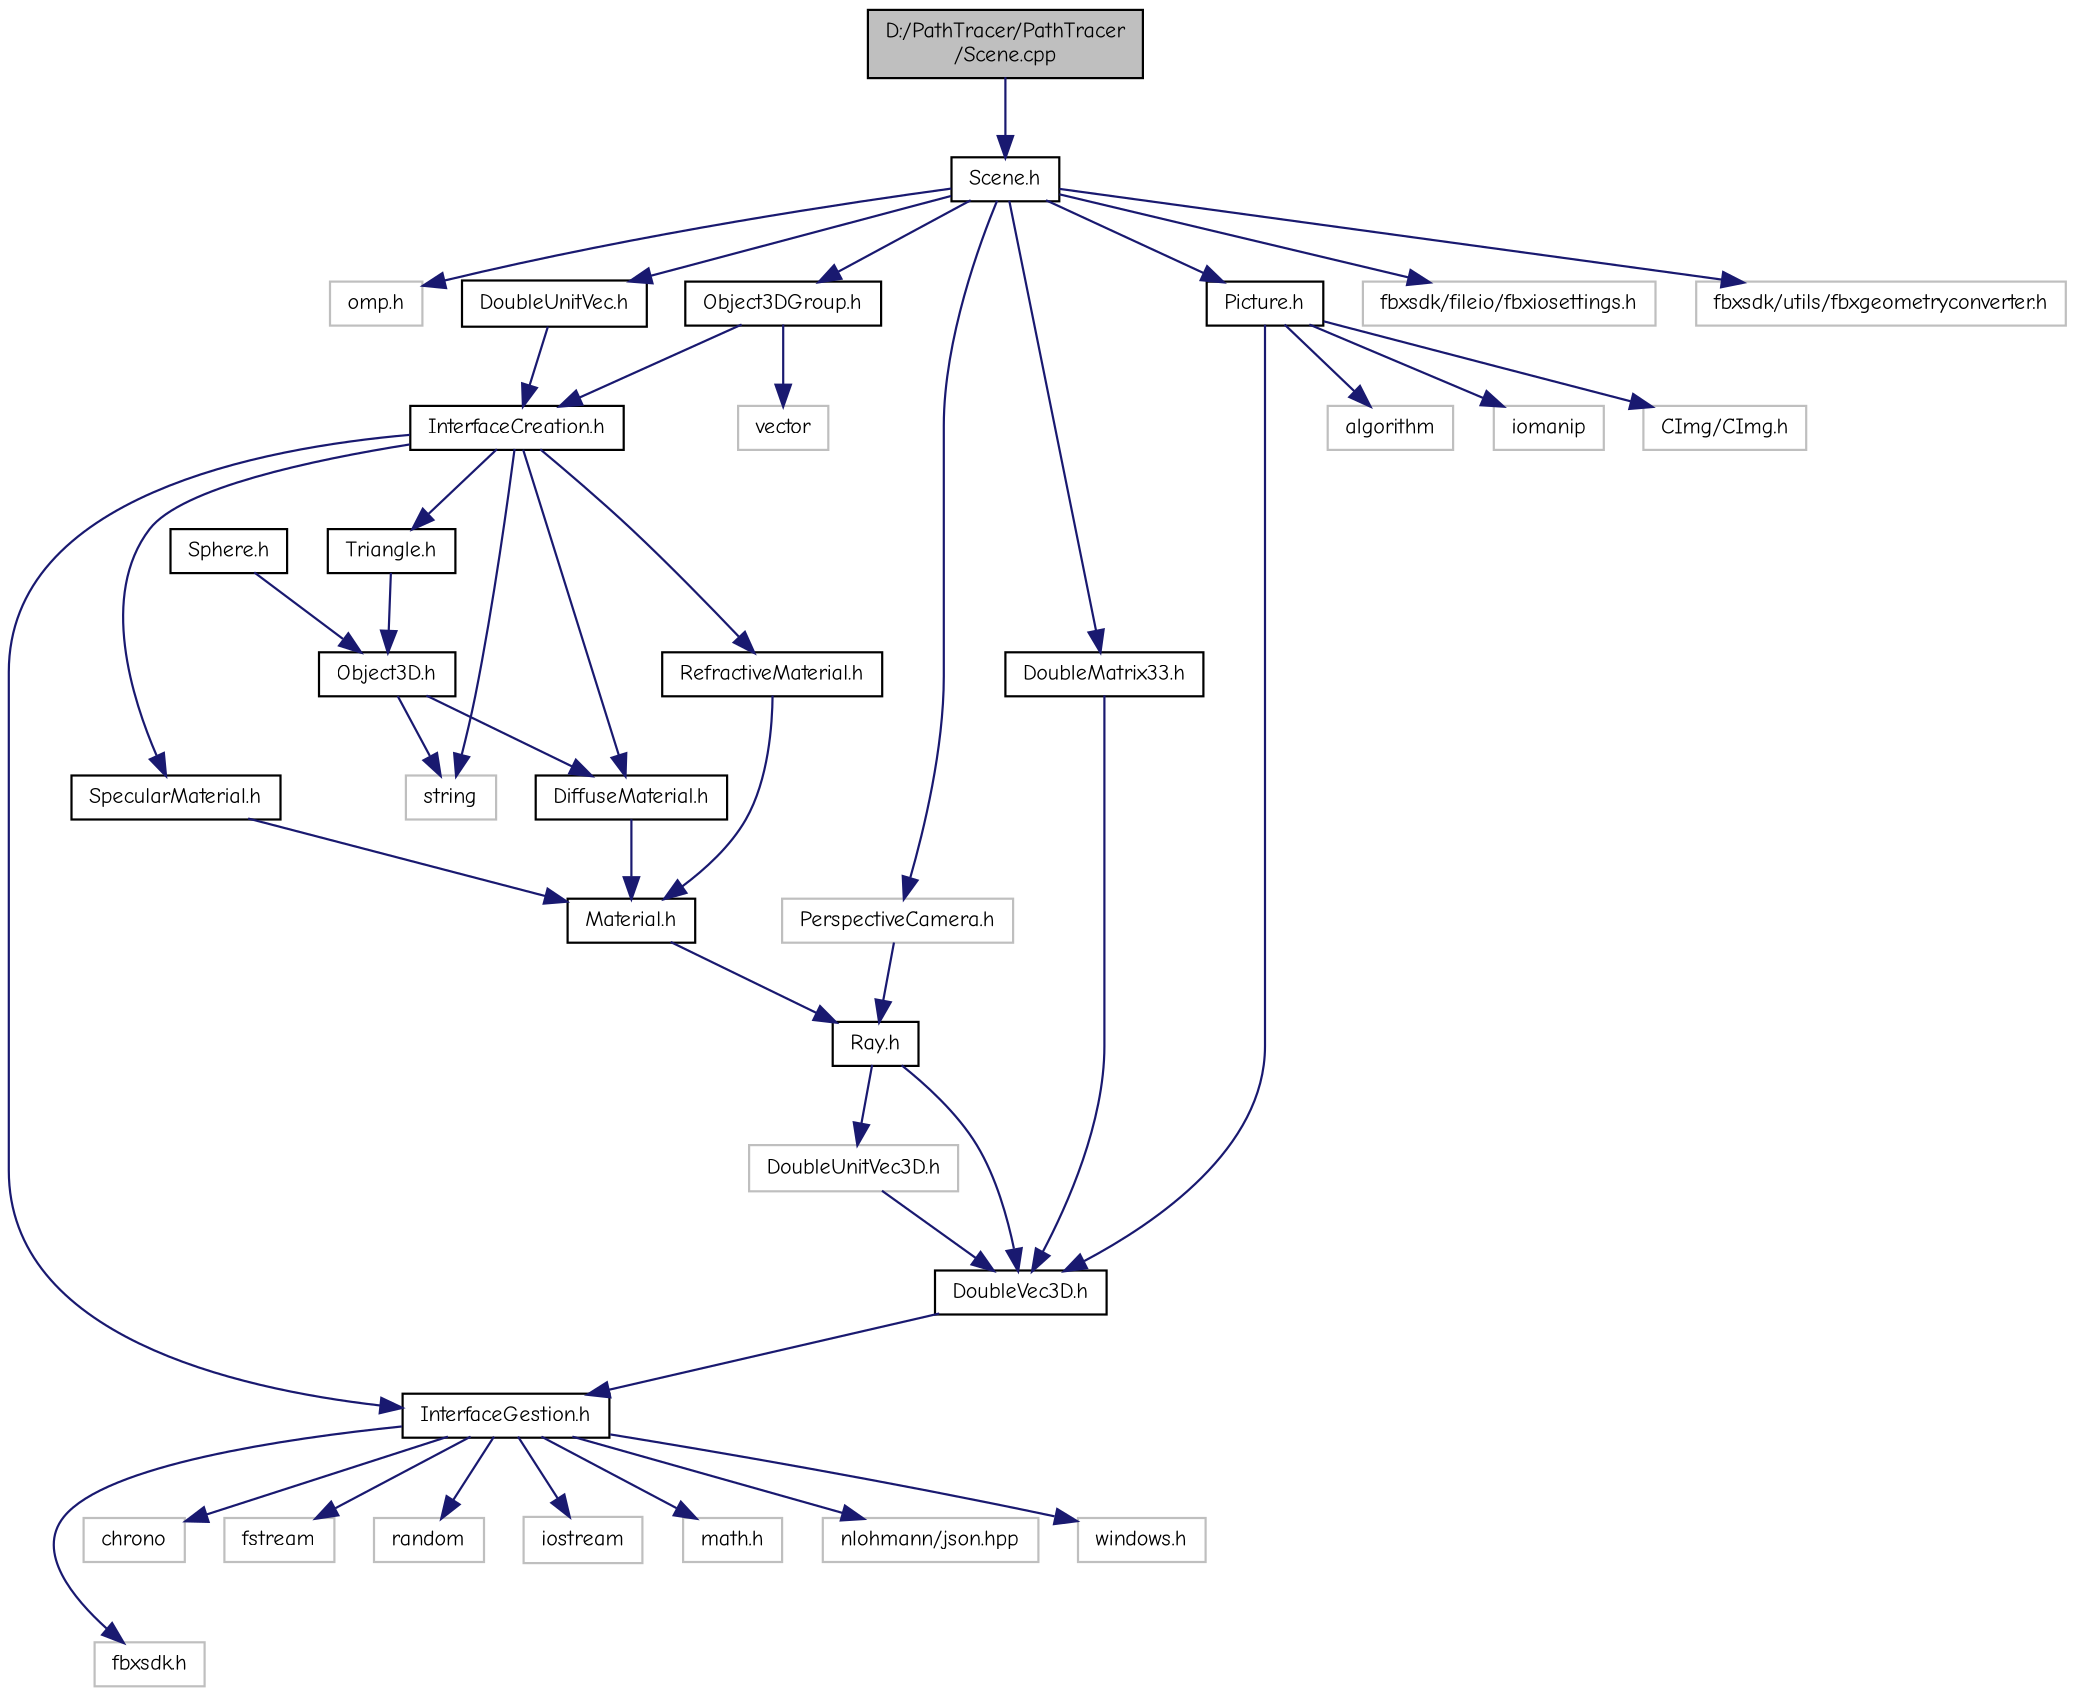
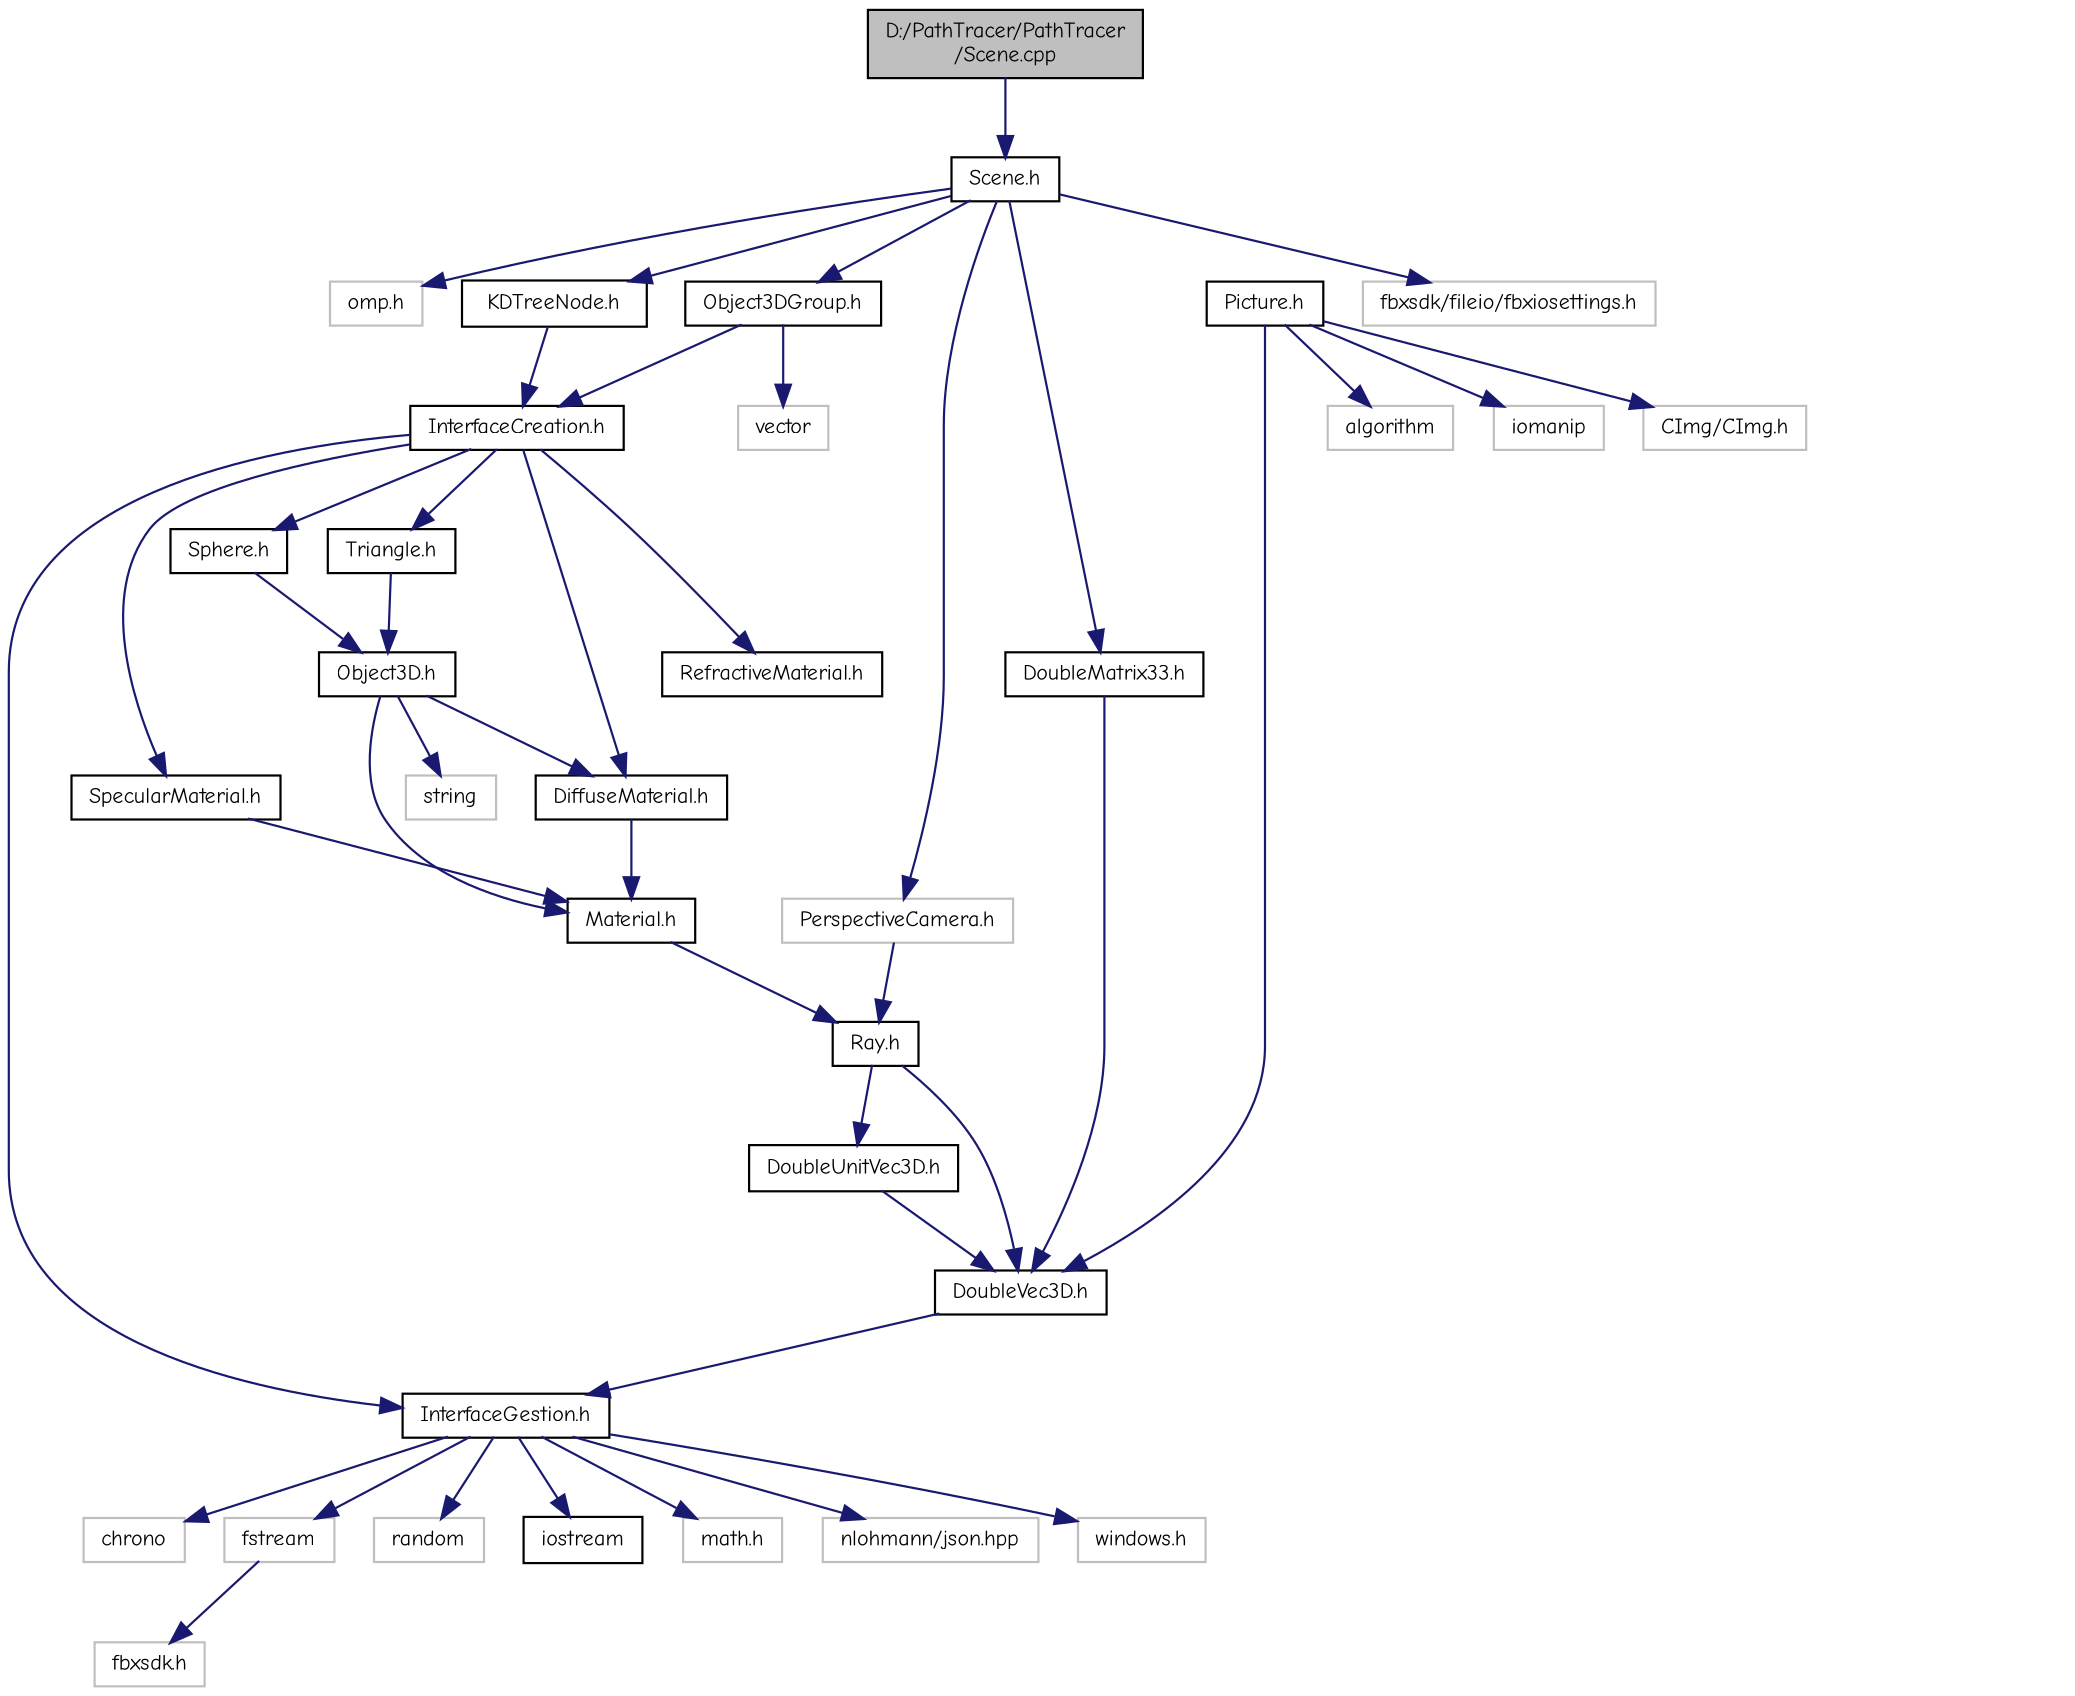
edge "Scene.h" -> "Picture.h": removed
node "DoubleUnitVec.h": label "DoubleUnitVec.h" -> "KDTreeNode.h"
node "fbxsdk/utils/fbxgeometryconverter.h": removed
edge "InterfaceCreation.h" -> "string": now "InterfaceCreation.h" -> "Sphere.h"
edge "RefractiveMaterial.h" -> "Material.h": now "Object3D.h" -> "Material.h"
node "DoubleUnitVec3D.h": color grey75 -> black
edge "InterfaceGestion.h" -> "fbxsdk.h": now "fstream" -> "fbxsdk.h"
node "iostream": color grey75 -> black
